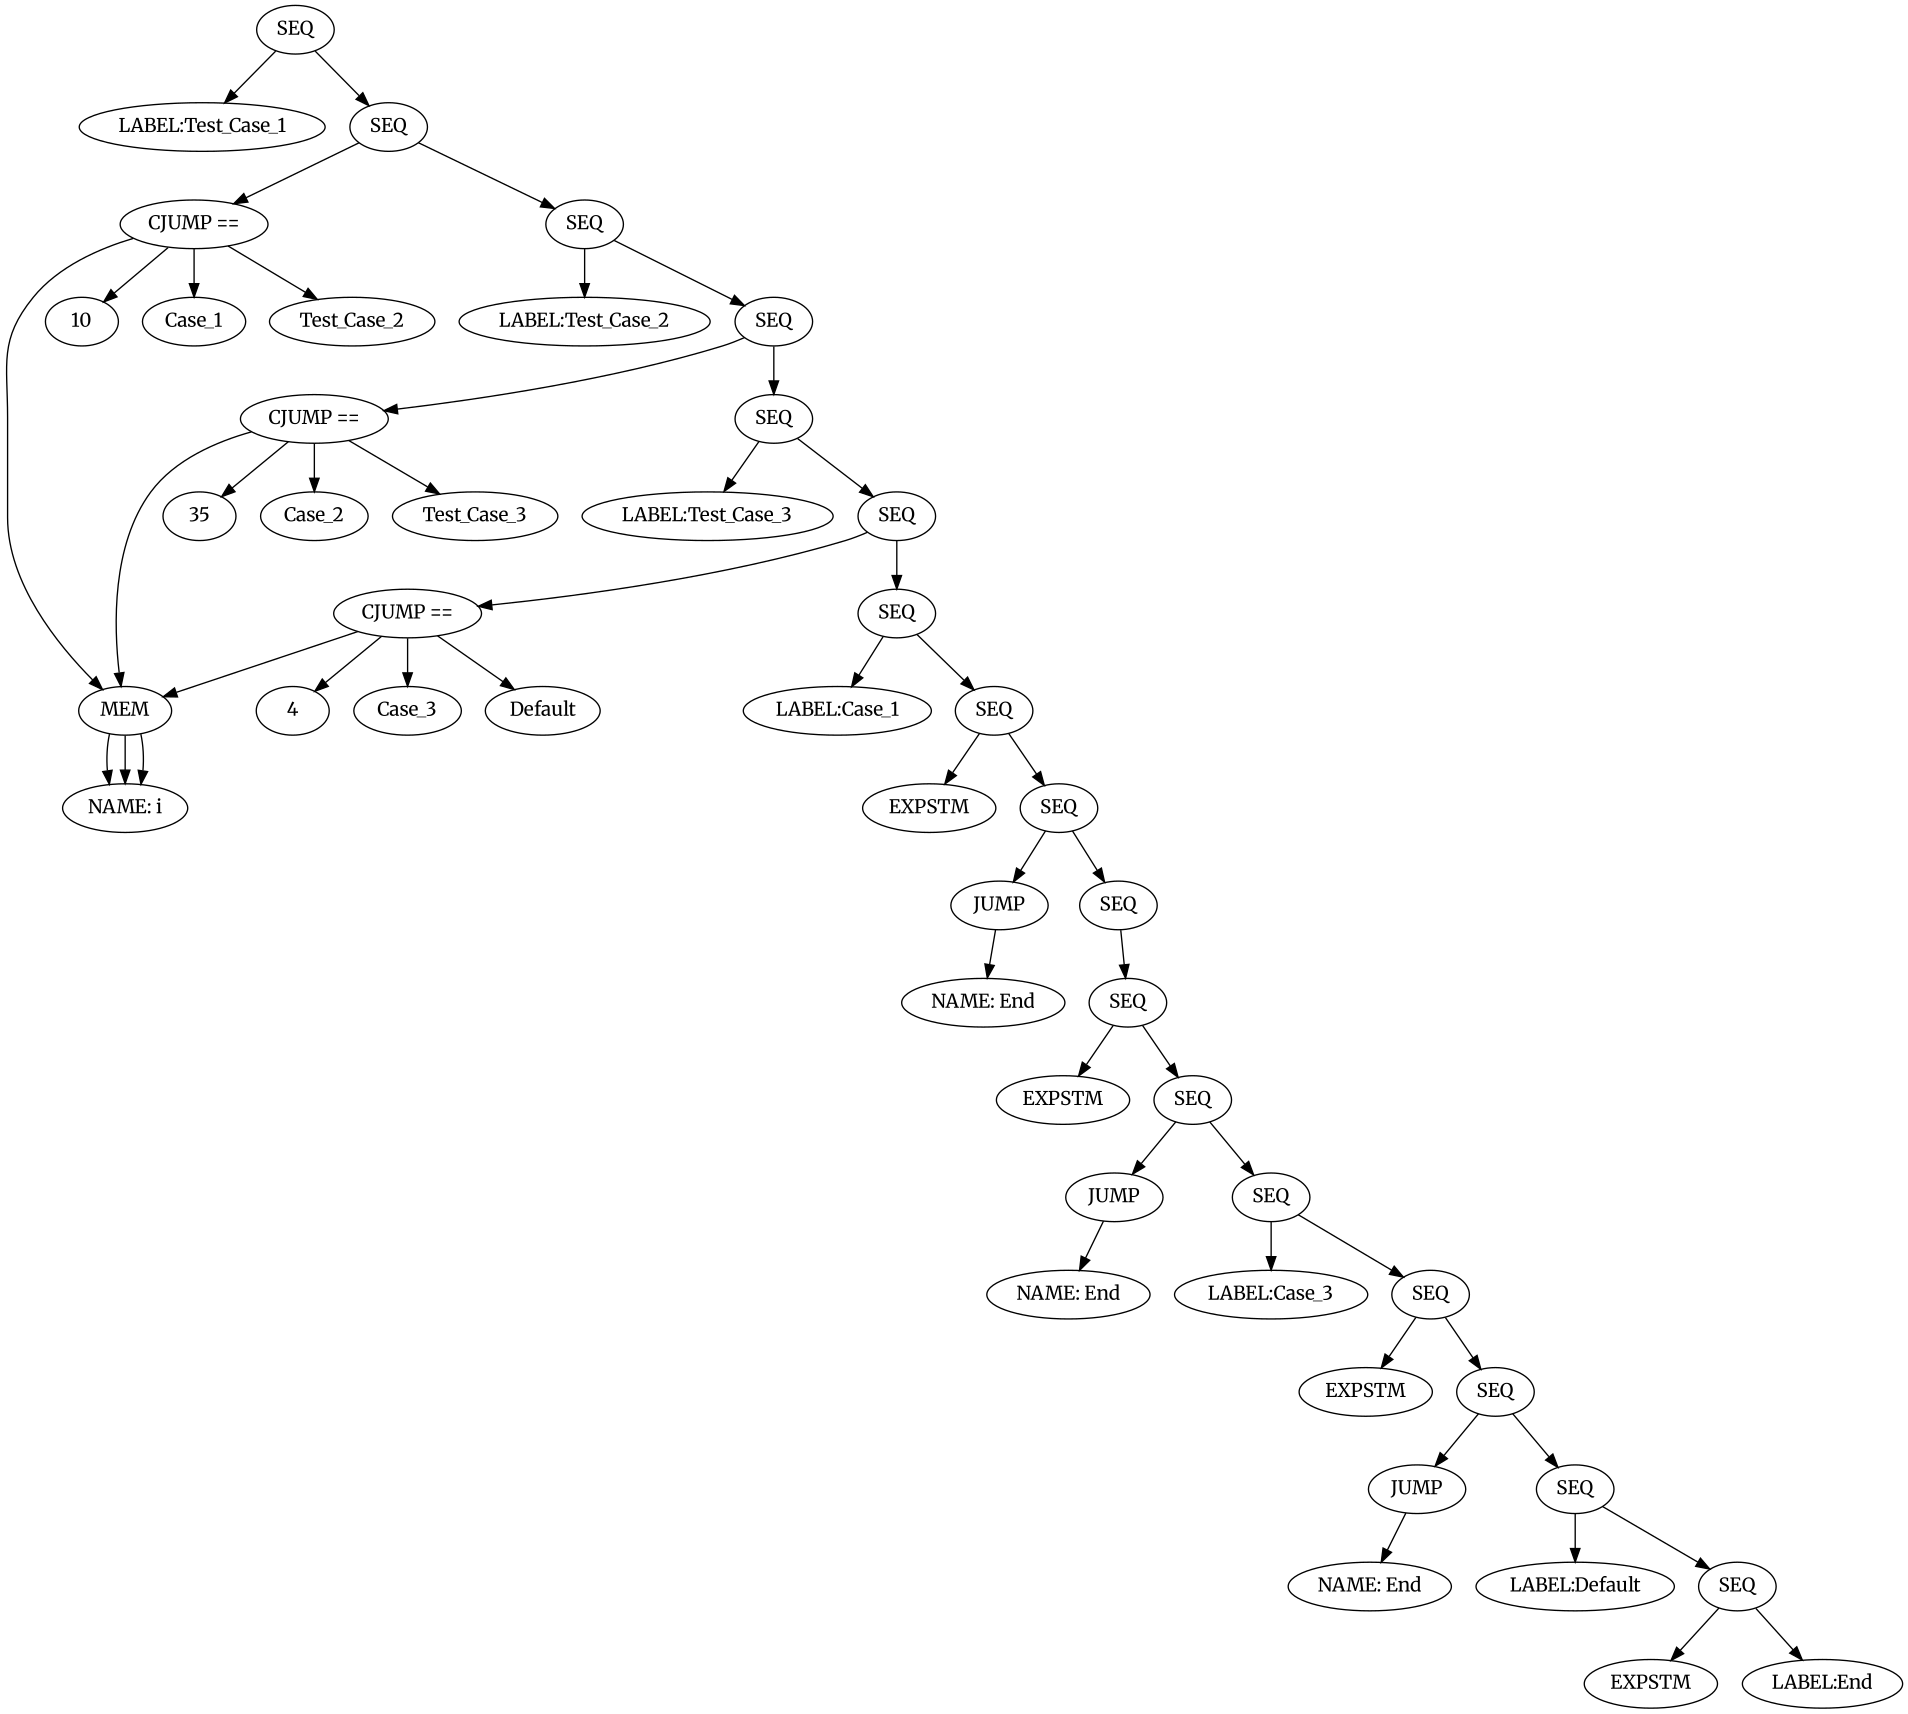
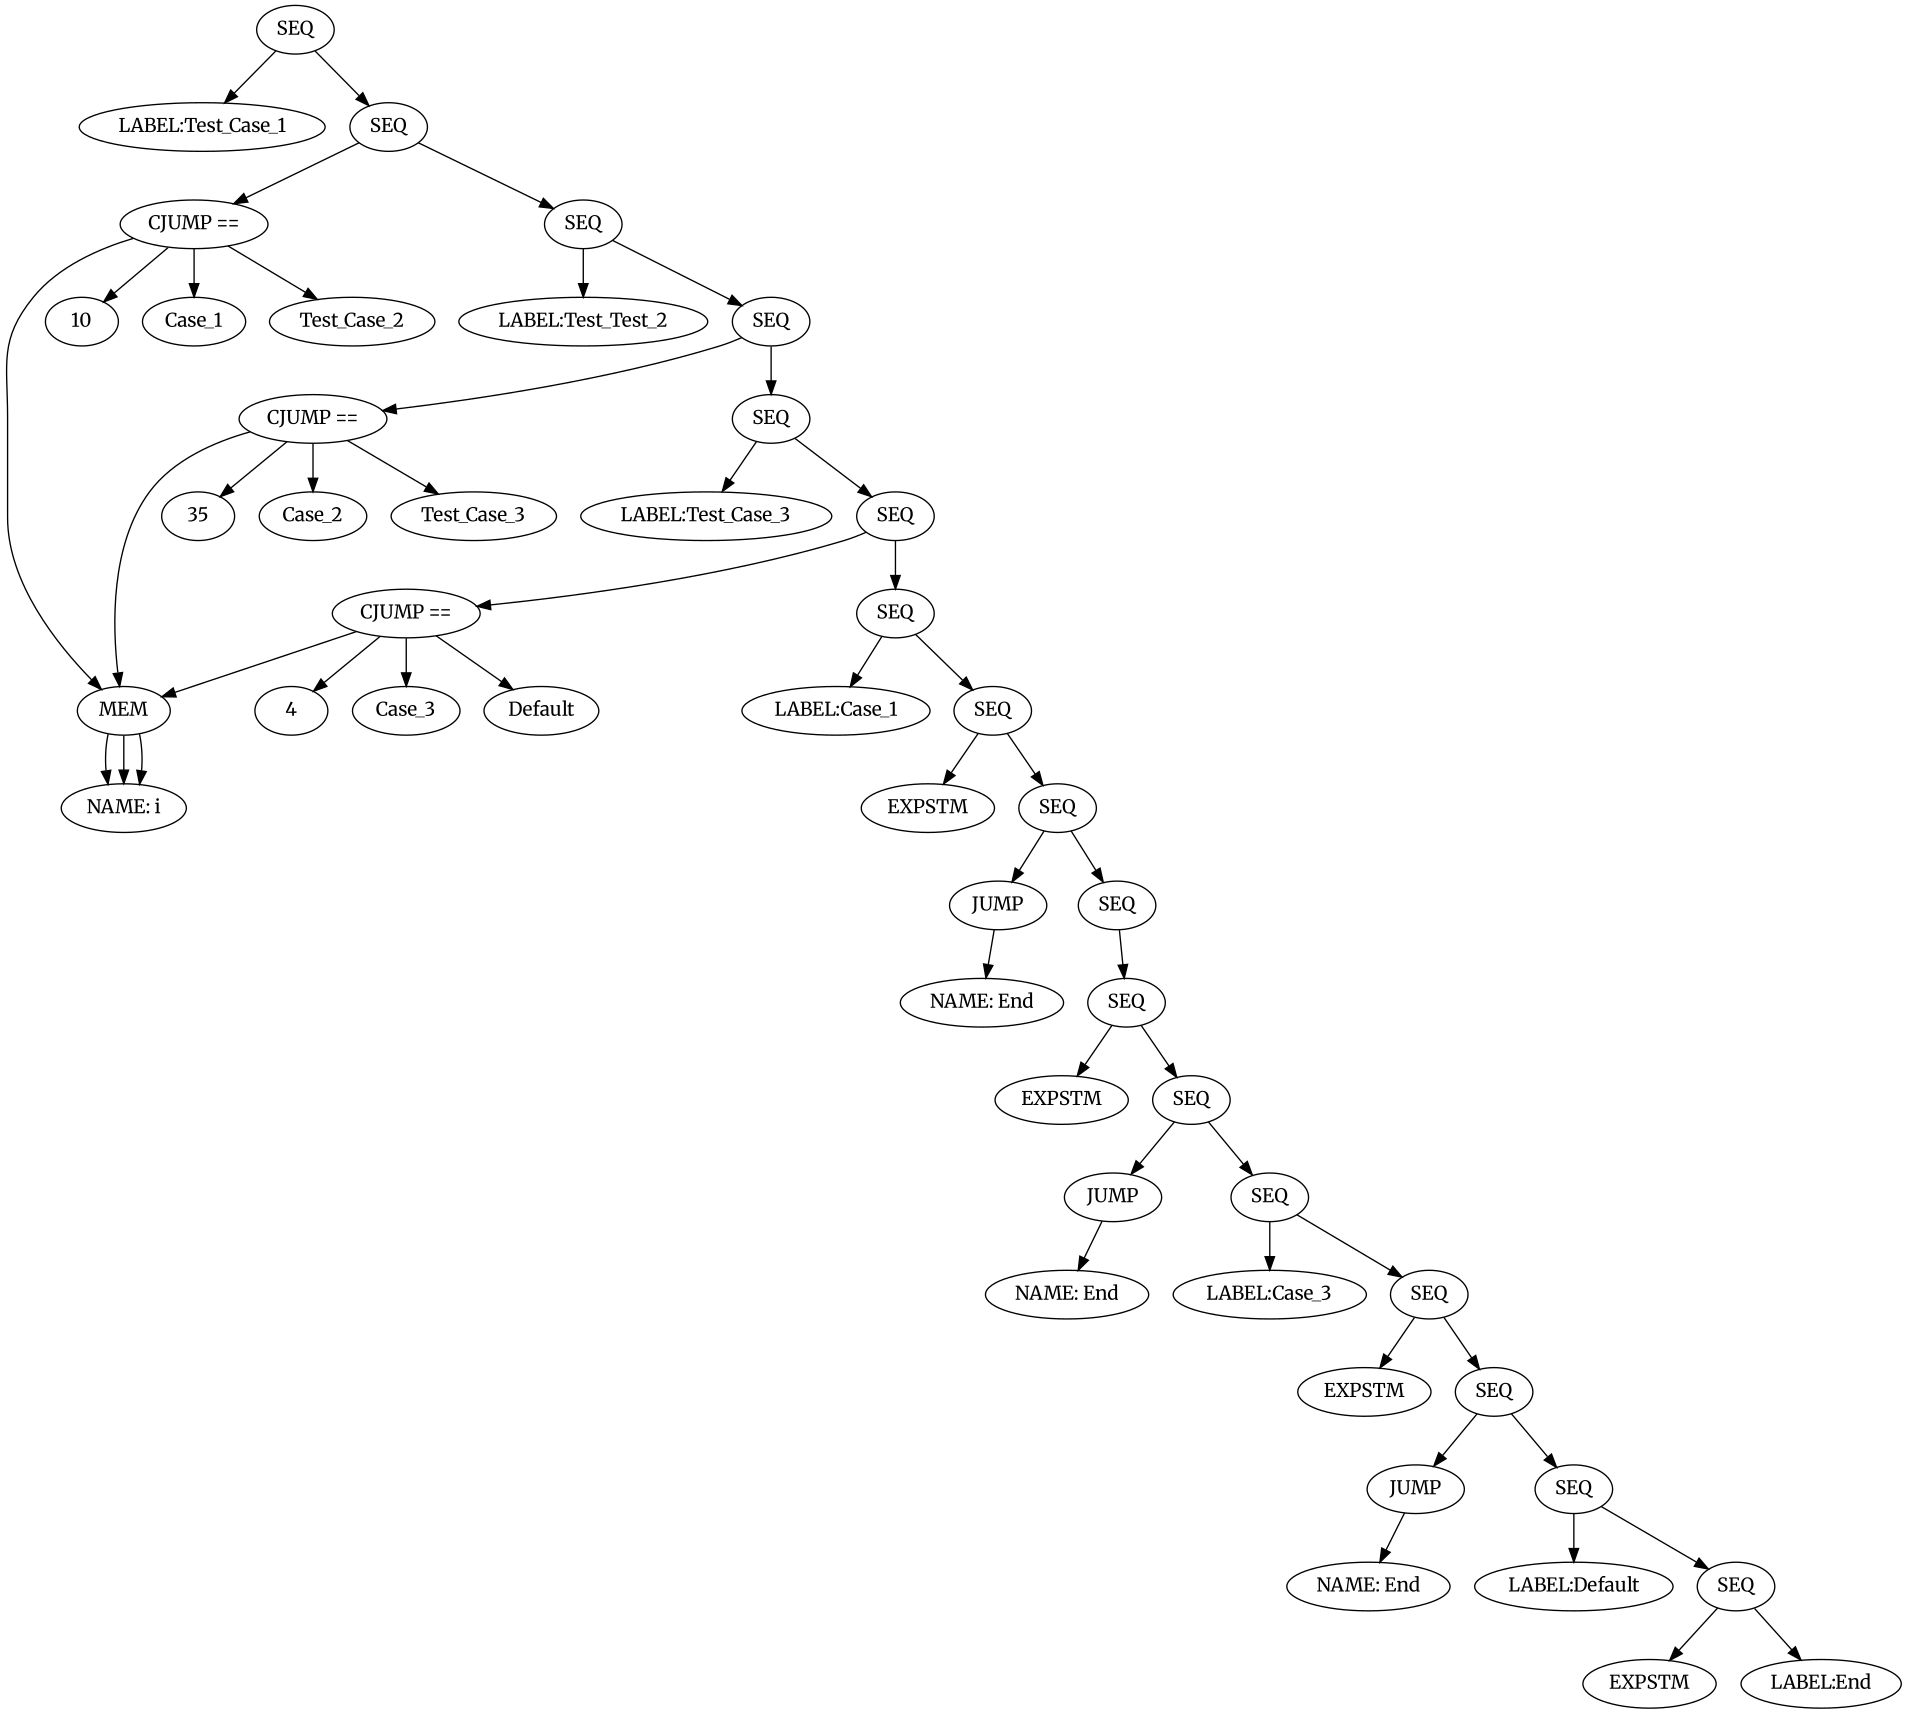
node "LABEL:Test_Case_2": label "LABEL:Test_Case_2" -> "LABEL:Test_Test_2"
